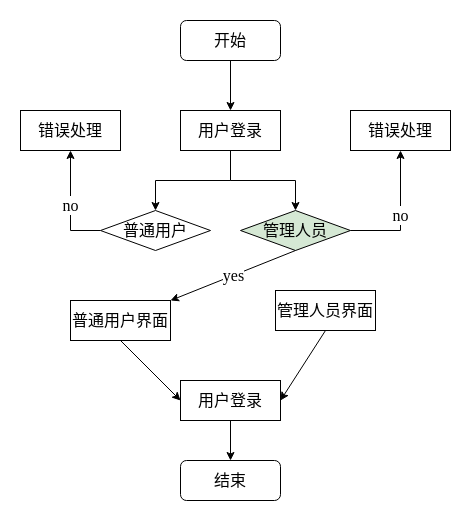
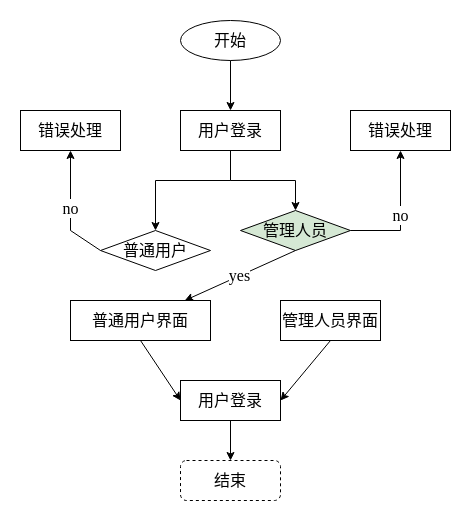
node "开始": shape rounded rectangle -> ellipse
node "普通用户": moved (156, 231) -> (156, 251)
node "管理人员界面": moved (326, 311) -> (331, 321)
node "普通用户界面": size 100x40 -> 140x40
node "结束": style solid -> dashed
